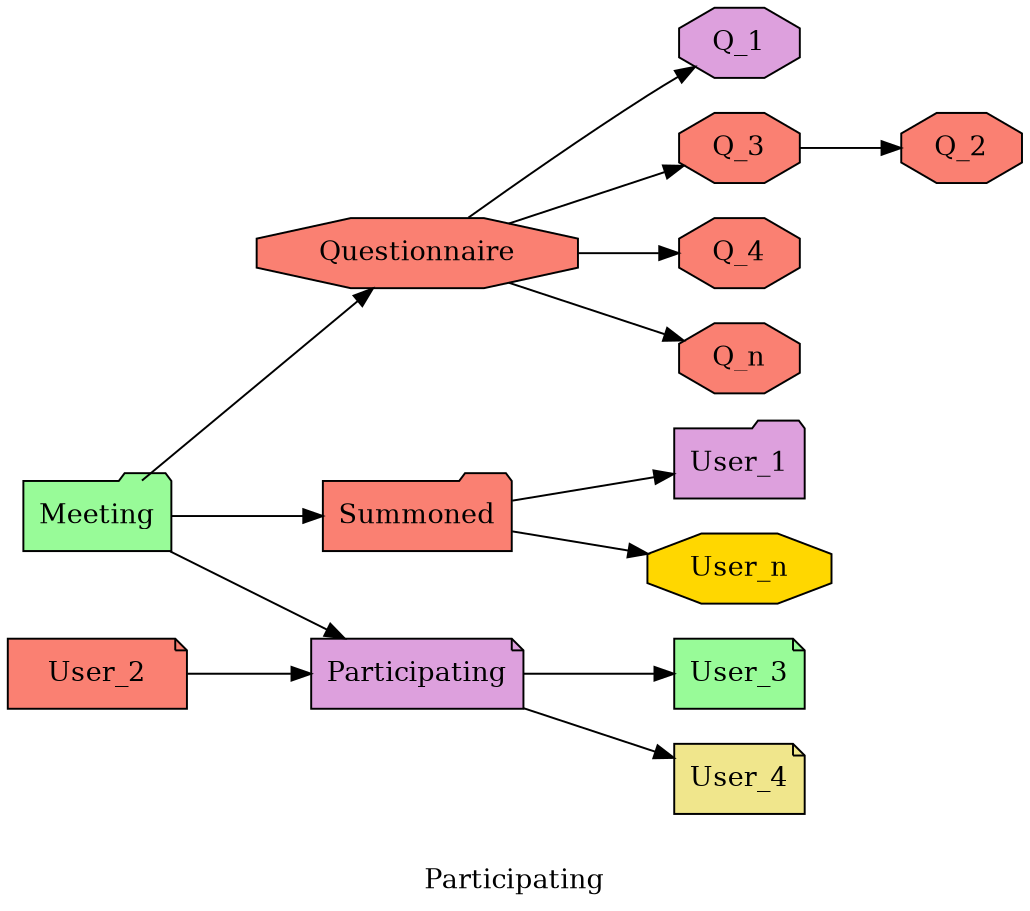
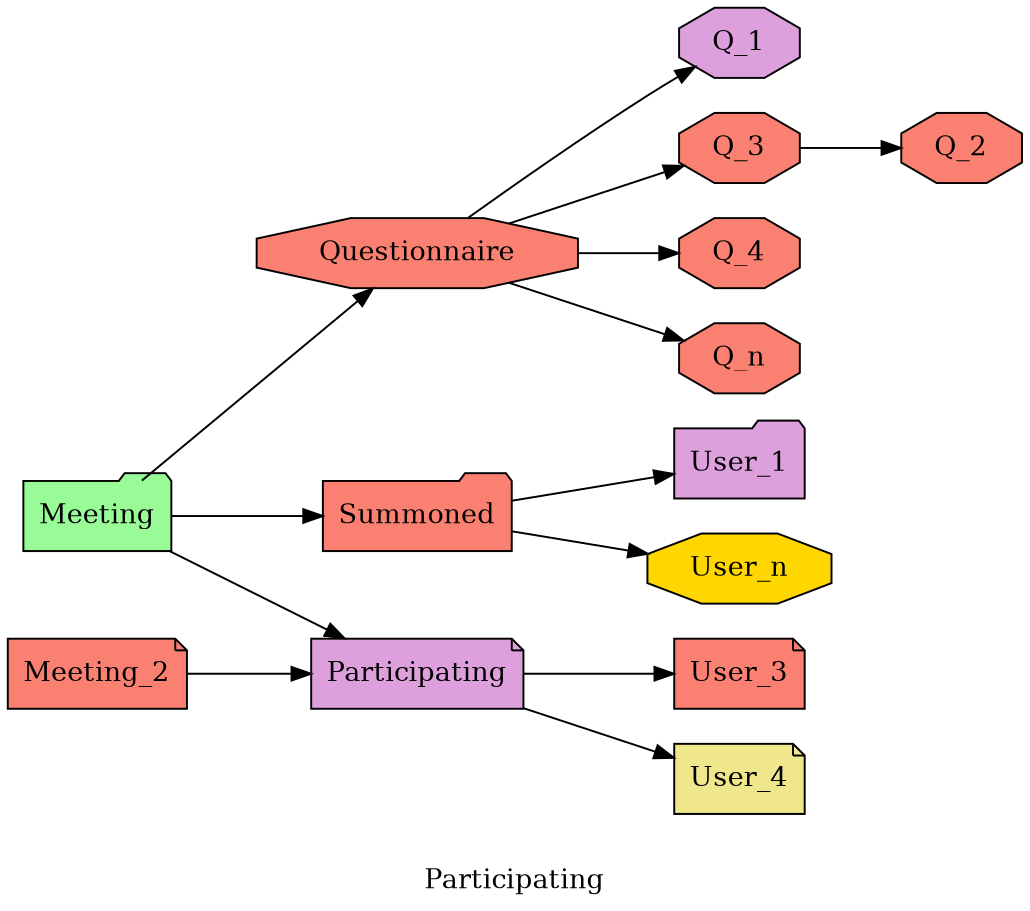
node "User_2": label "User_2" -> "Meeting_2"
node "User_3": fillcolor palegreen -> salmon
